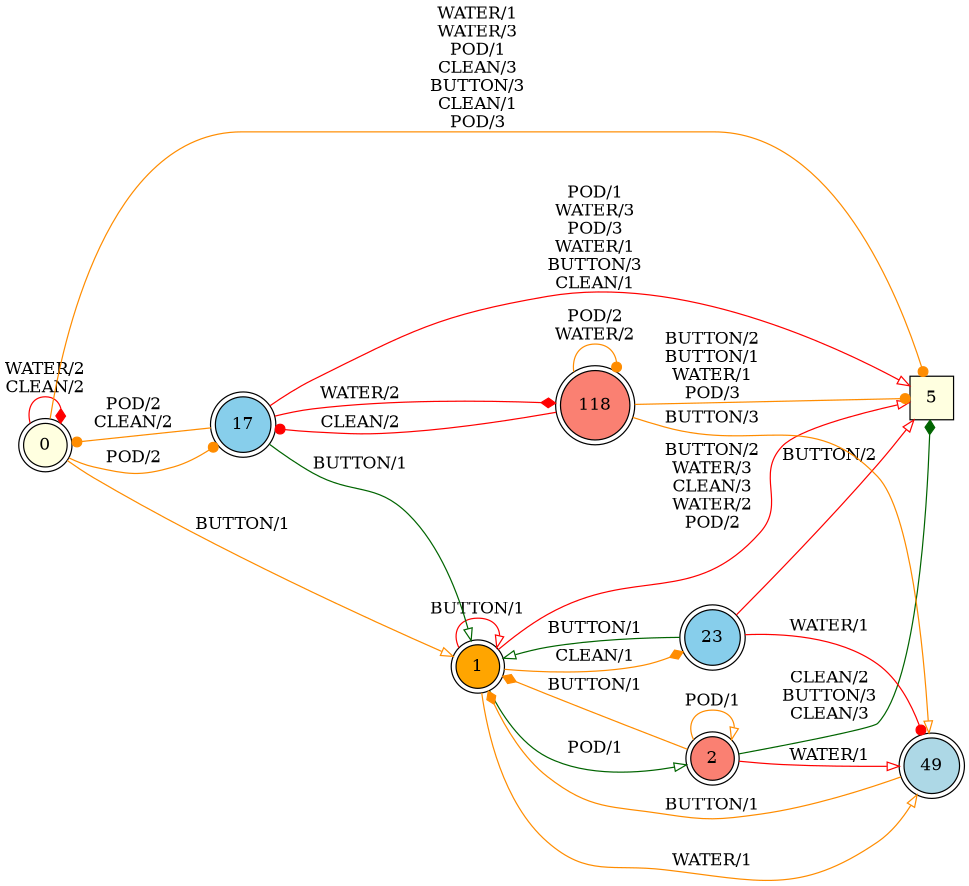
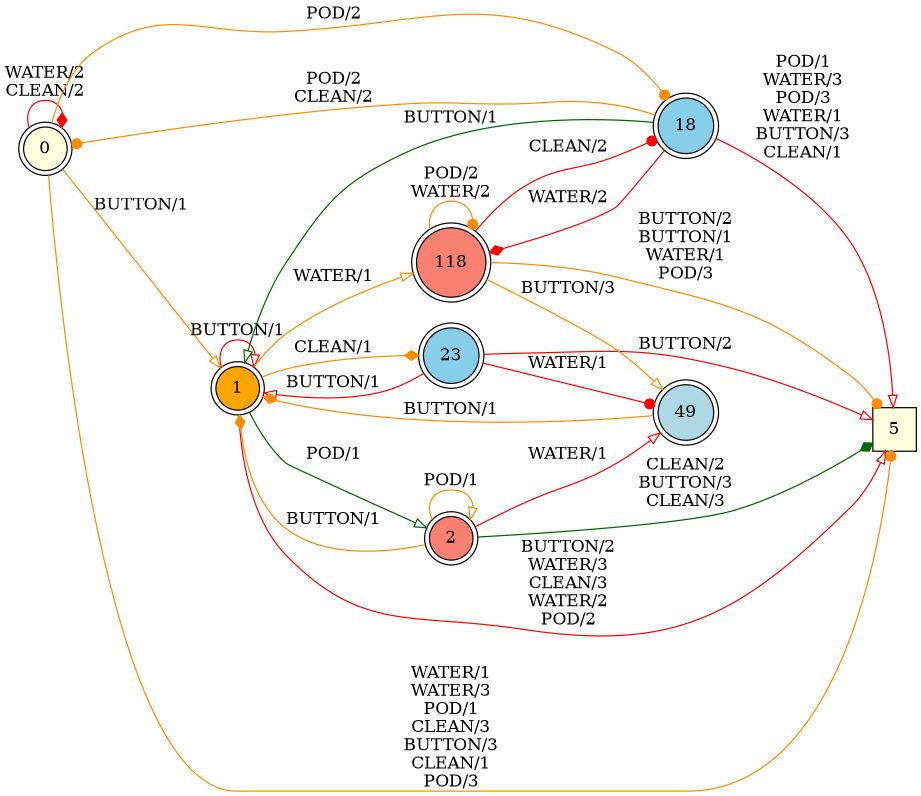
node "17": label "17" -> "18"
edge "23" -> "1": color darkgreen -> red
edge "1" -> "49": now "1" -> "118"
